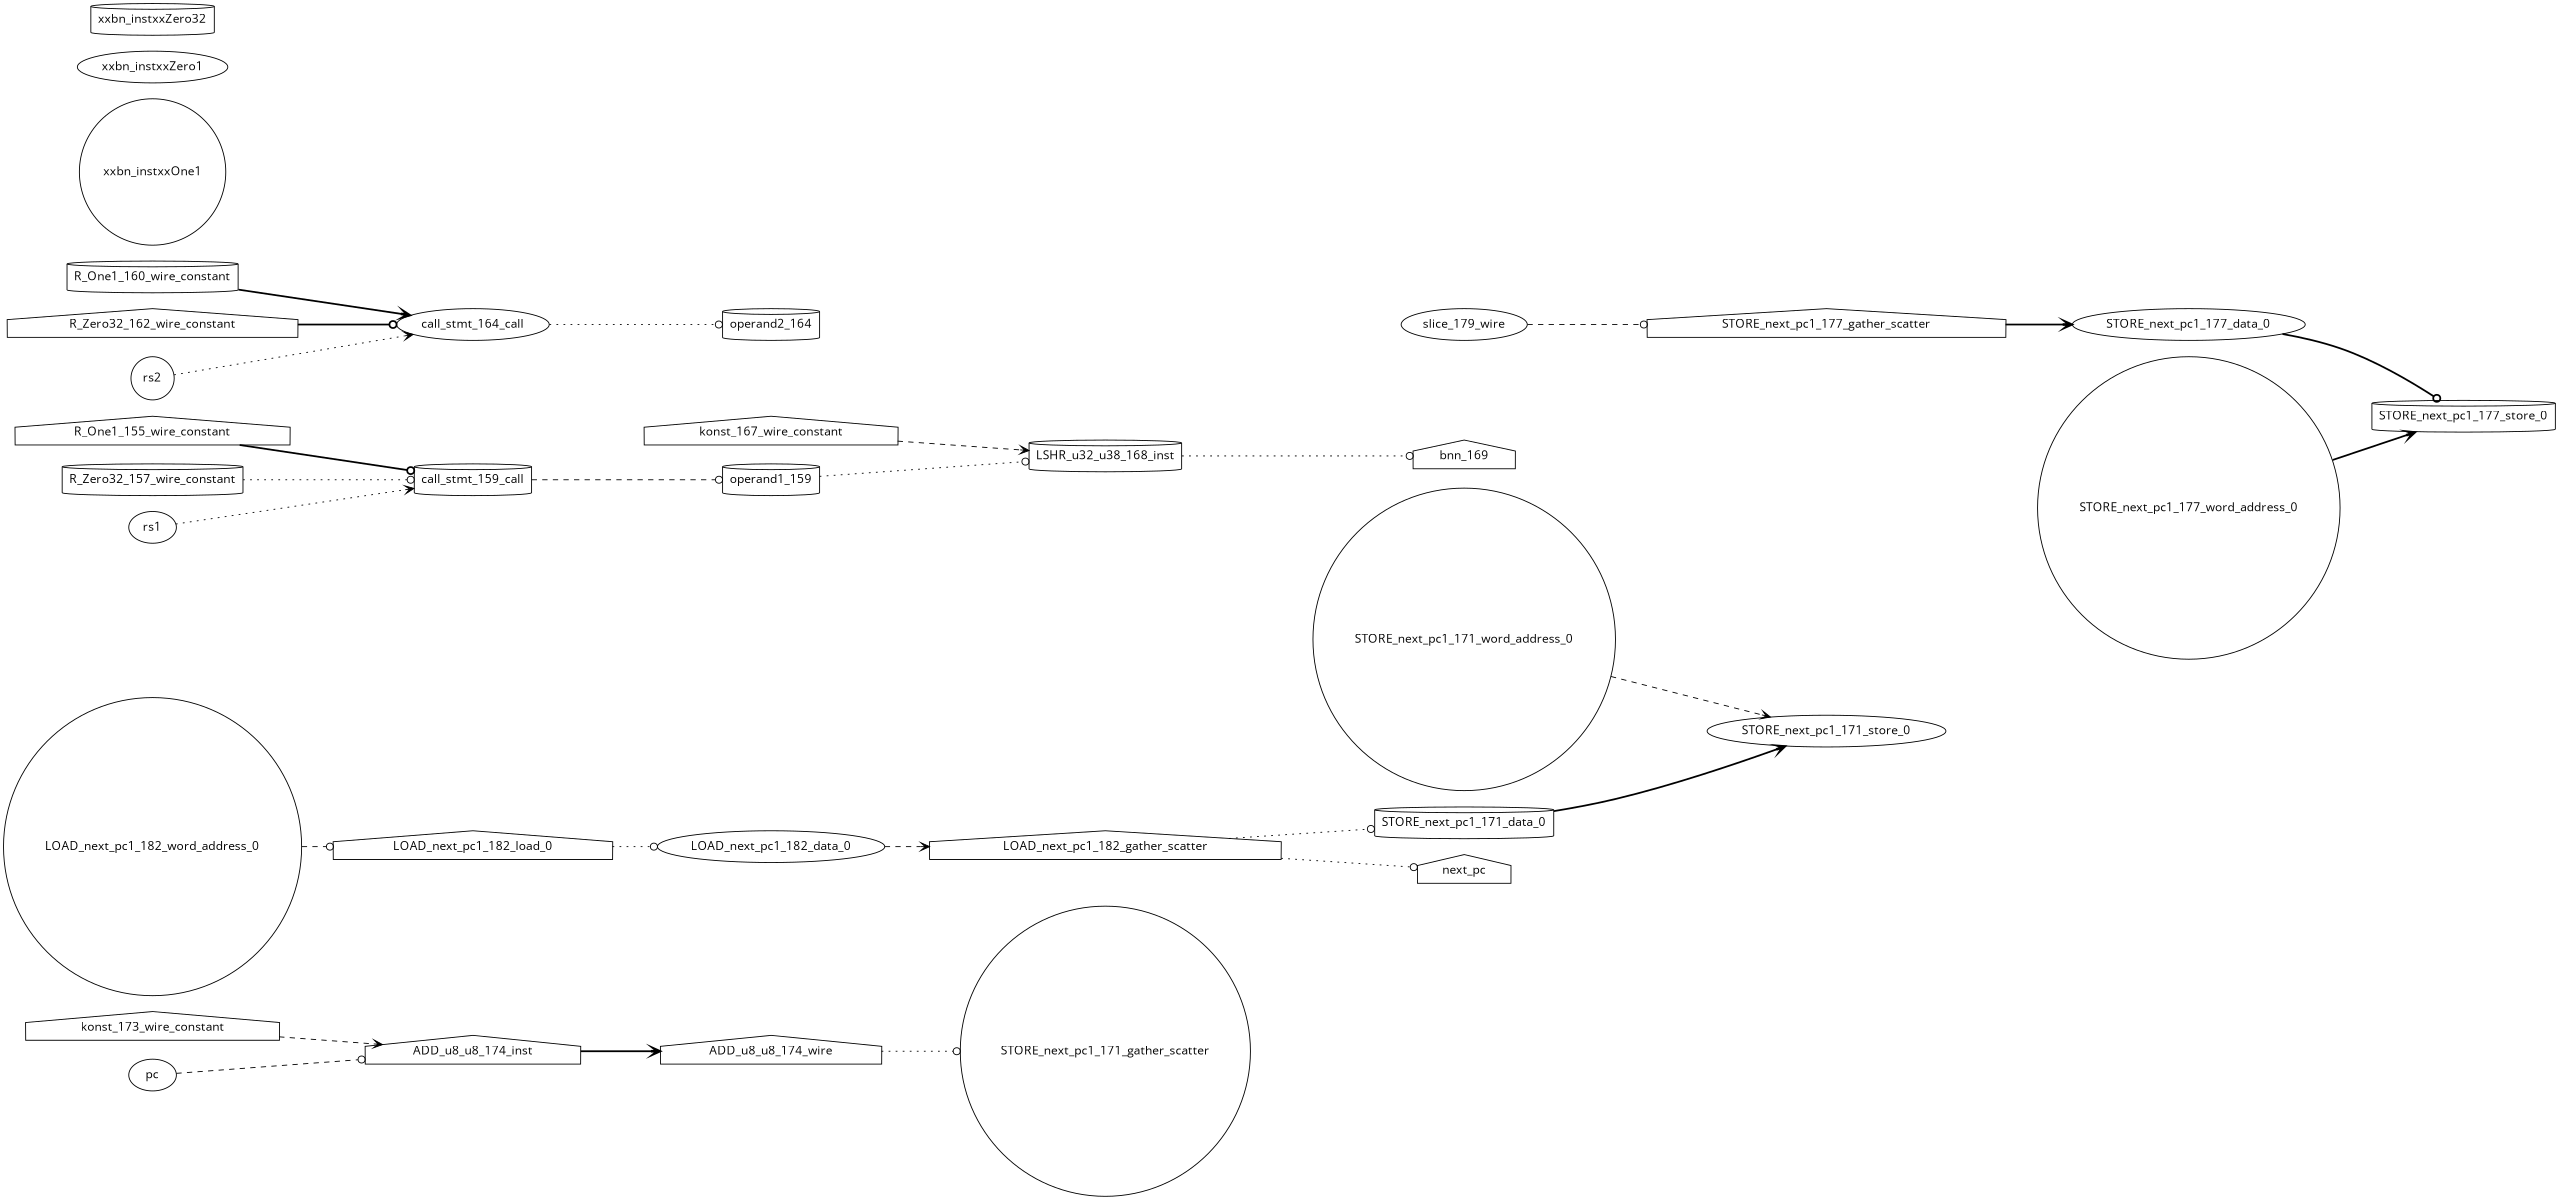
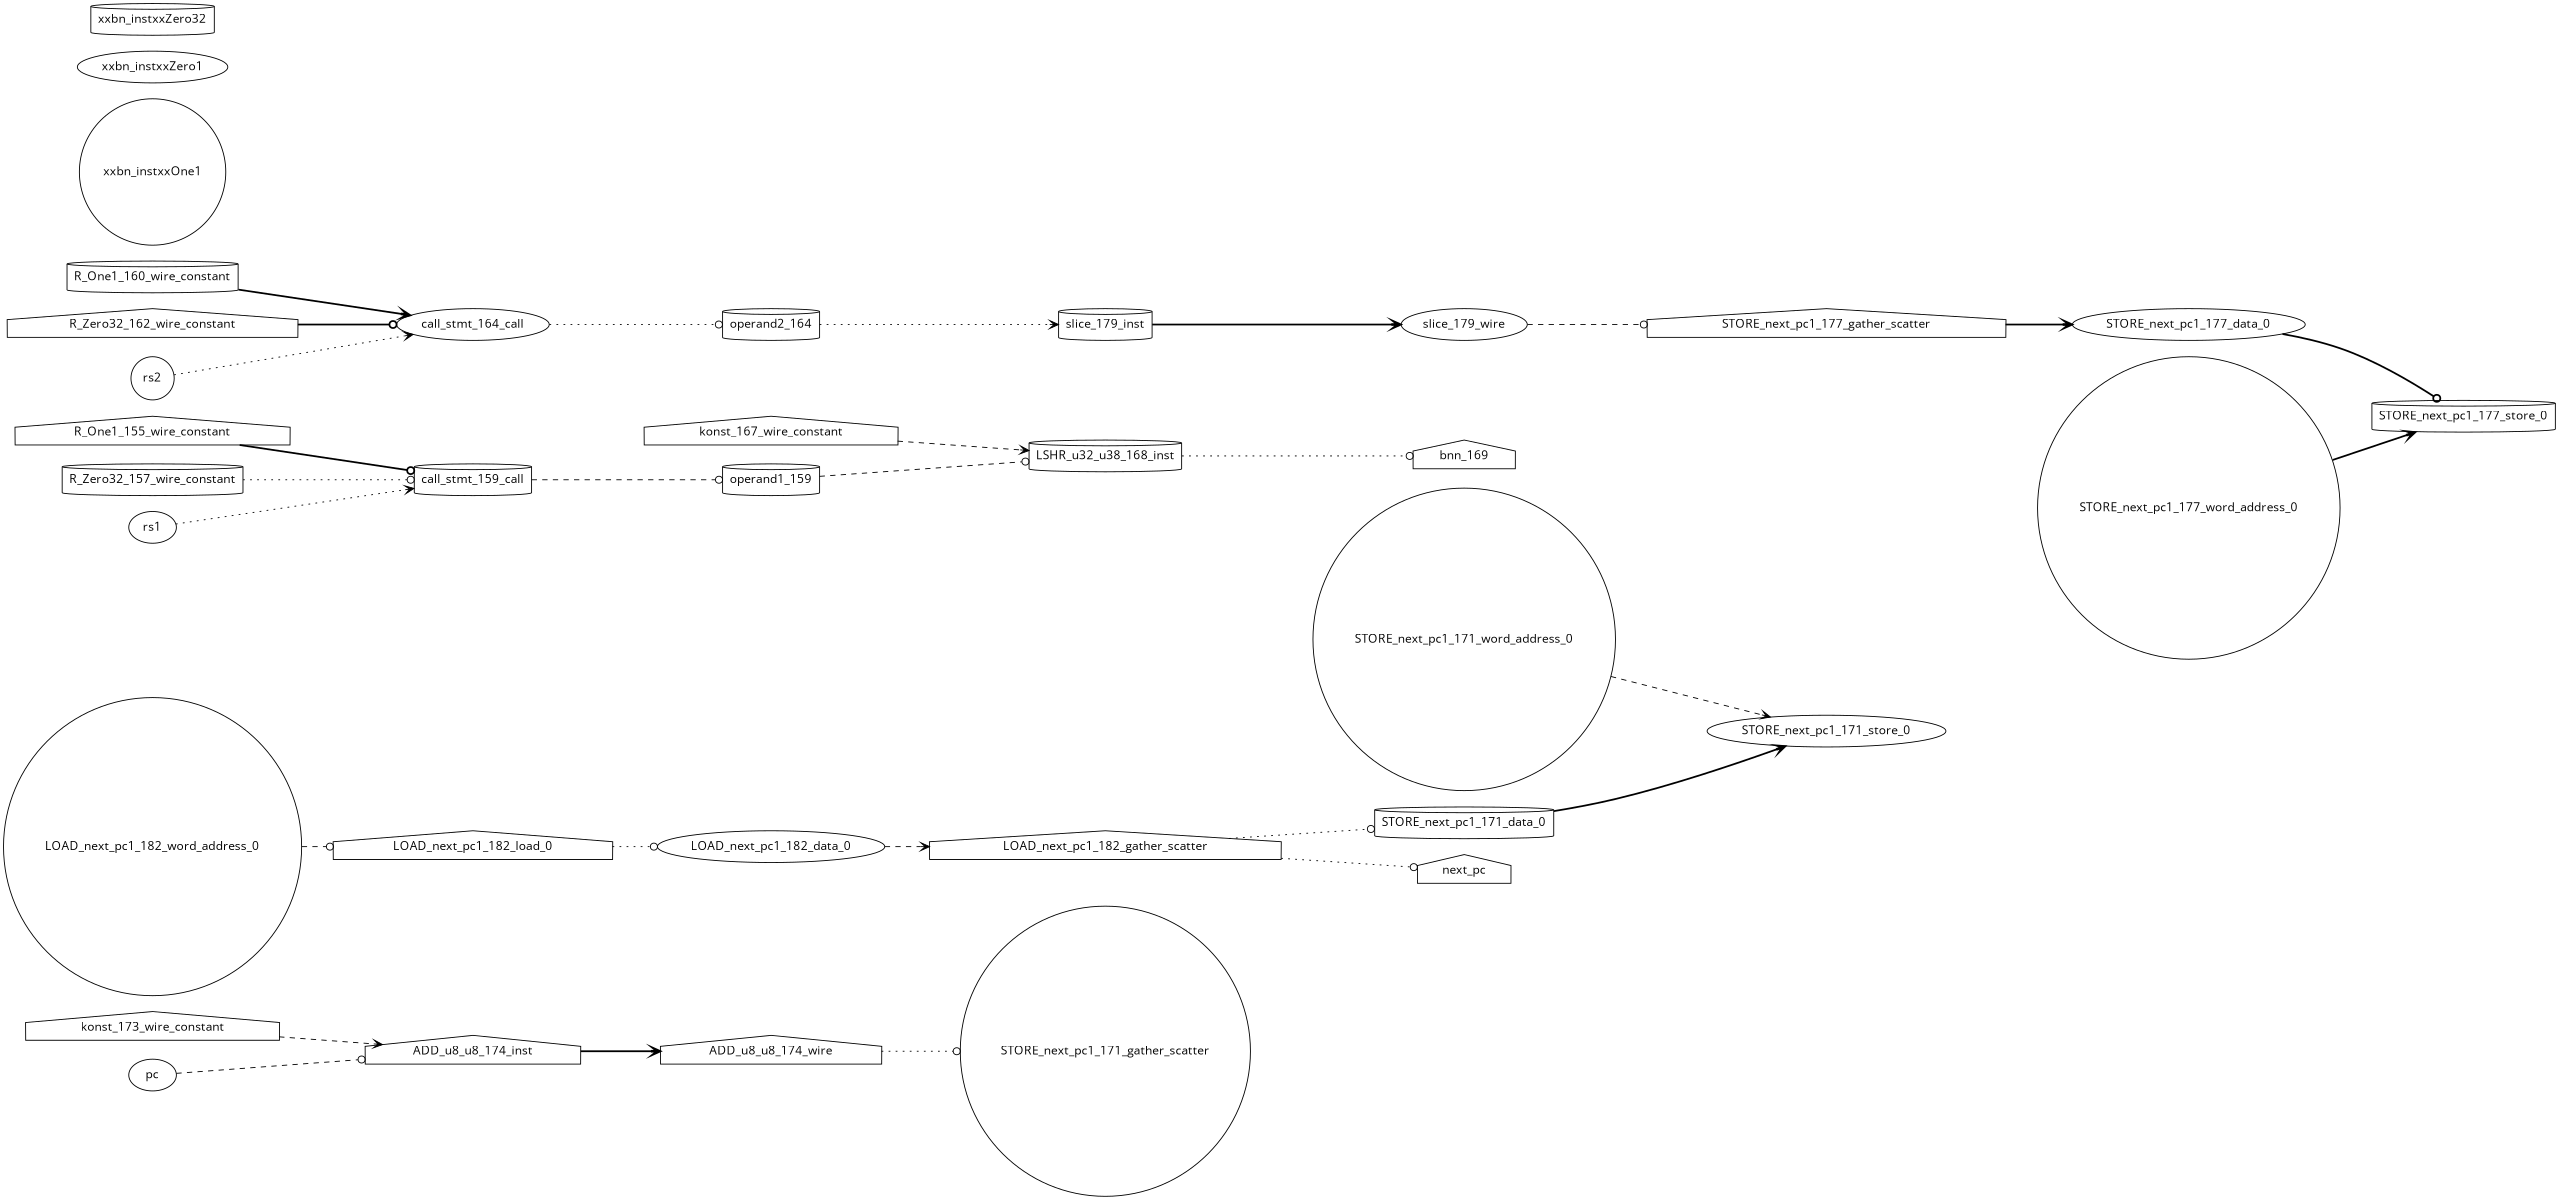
node "slice_179_inst": added
edge "operand1_159" -> "LSHR_u32_u38_168_inst": style dotted -> dashed
